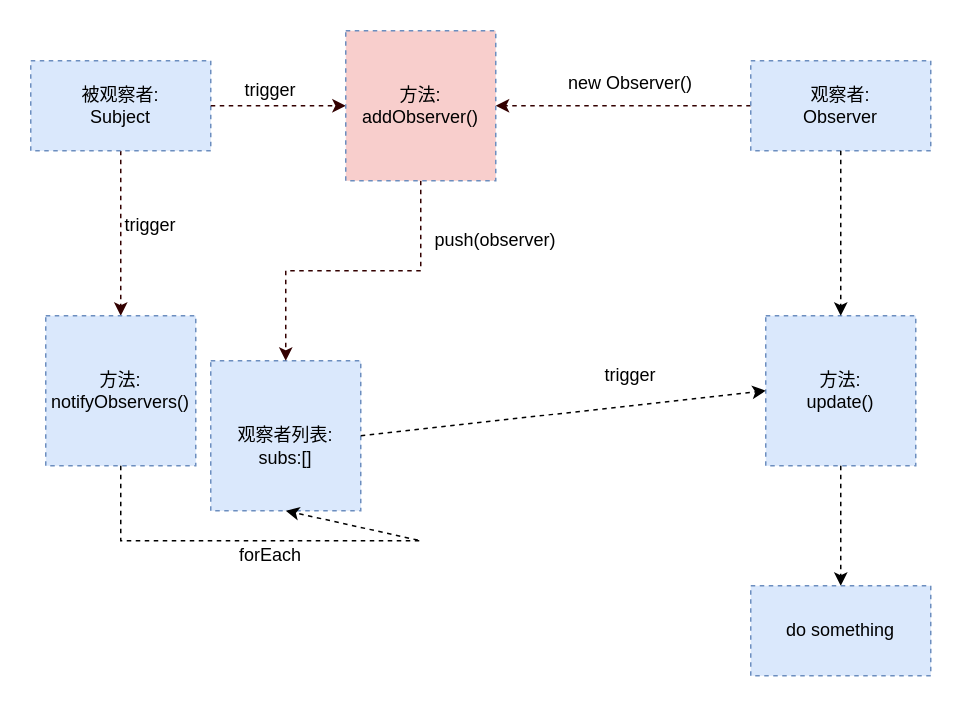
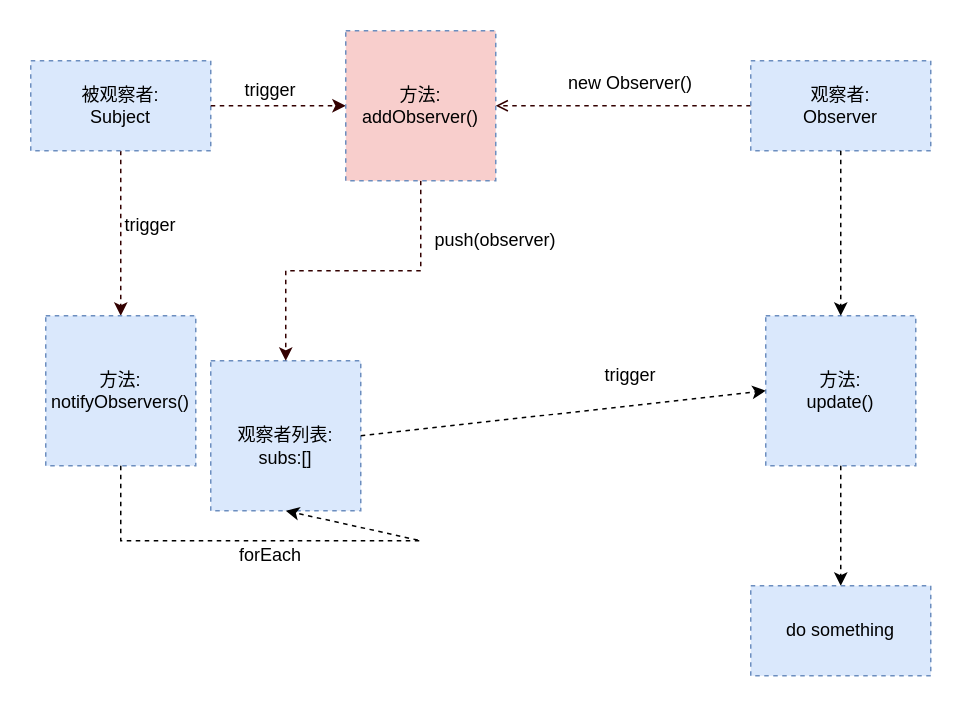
edge "观察者: Observer" -> "方法: addObserver()": arrowhead classic -> open
